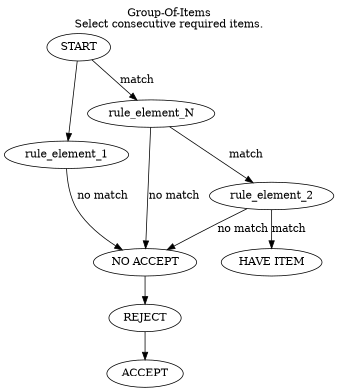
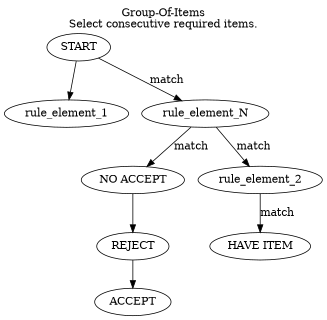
edge "rule_element_N" -> "NO ACCEPT": label "no match" -> "match"
edge "rule_element_1" -> "NO ACCEPT": removed, label "no match"
edge "rule_element_2" -> "NO ACCEPT": removed, label "no match"
